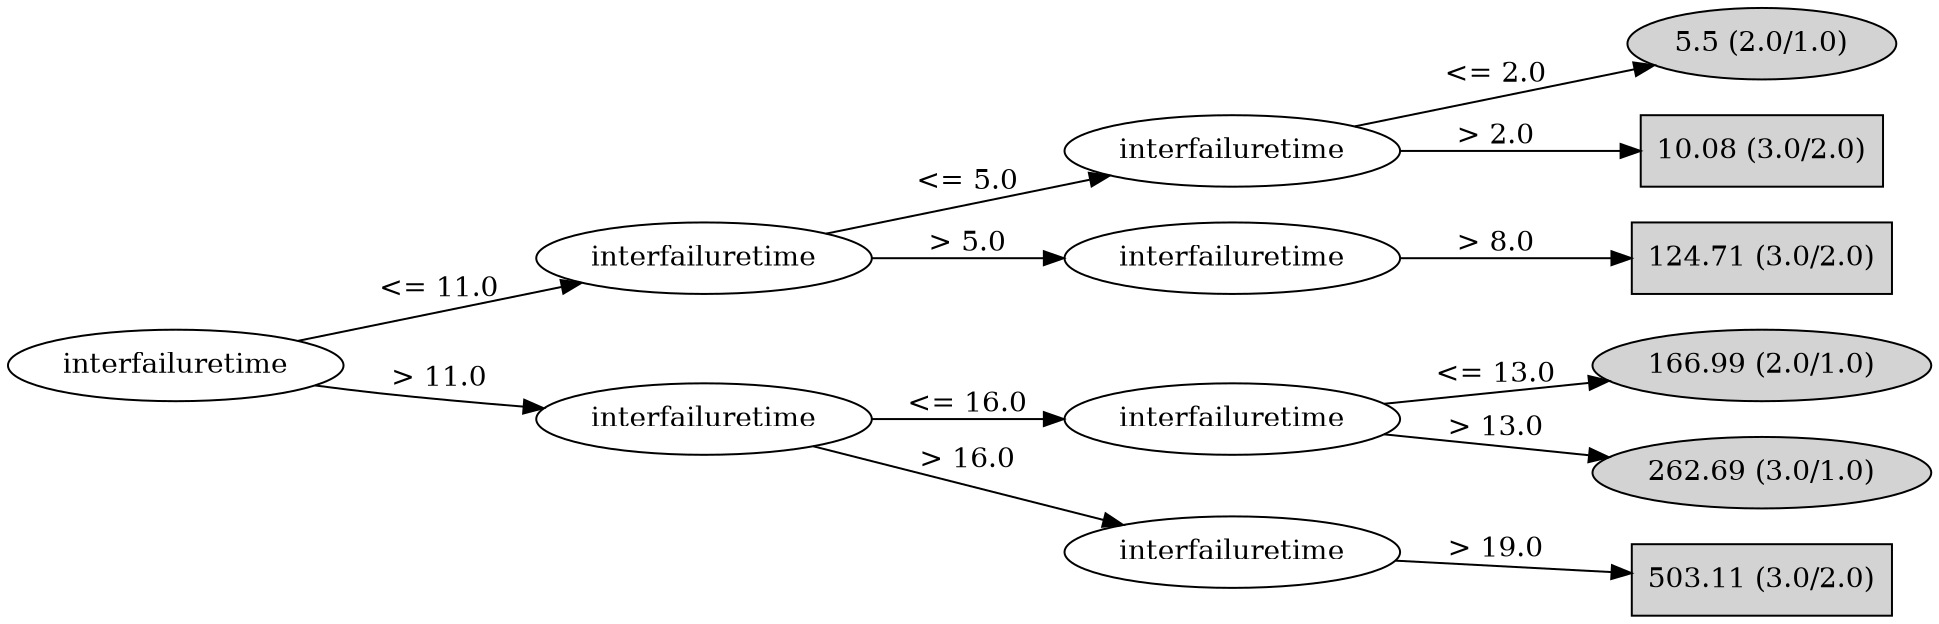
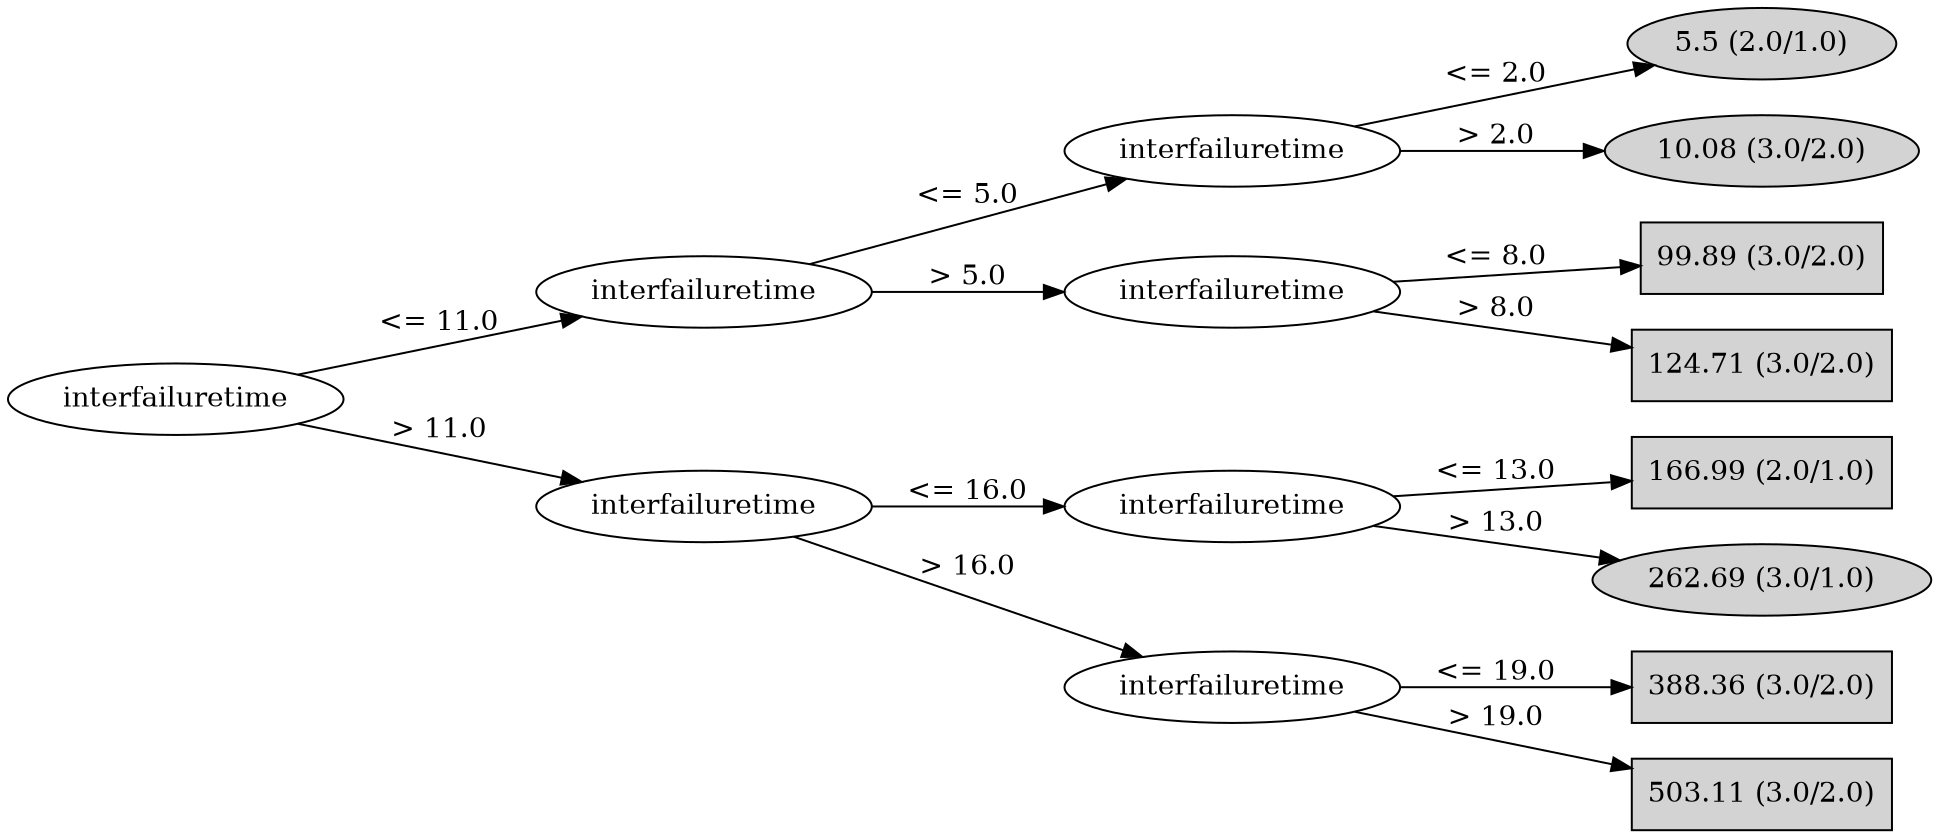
node "10.08 (3.0/2.0)": shape box -> ellipse
node "99.89 (3.0/2.0)": added
node "166.99 (2.0/1.0)": shape ellipse -> box
node "388.36 (3.0/2.0)": added
